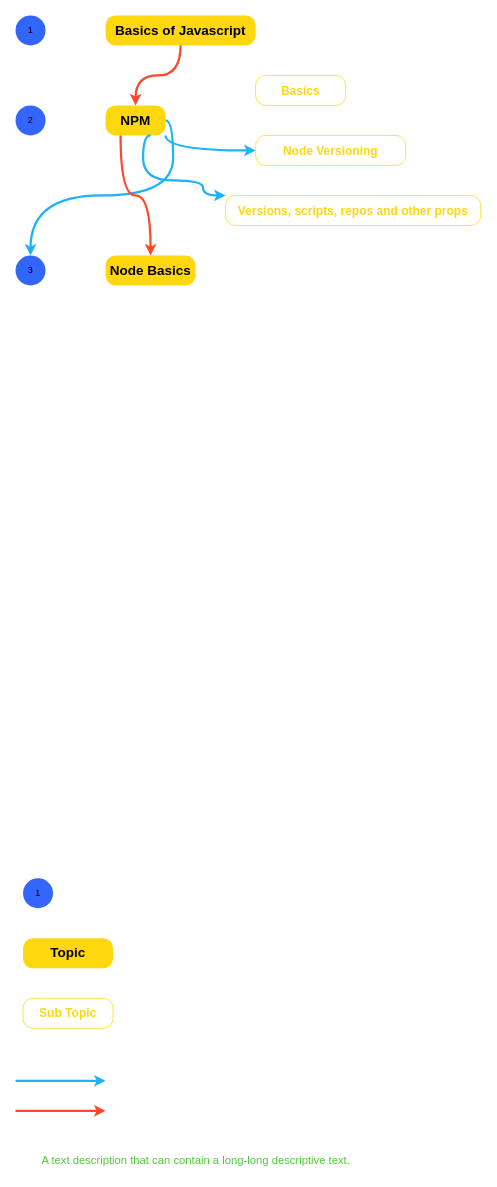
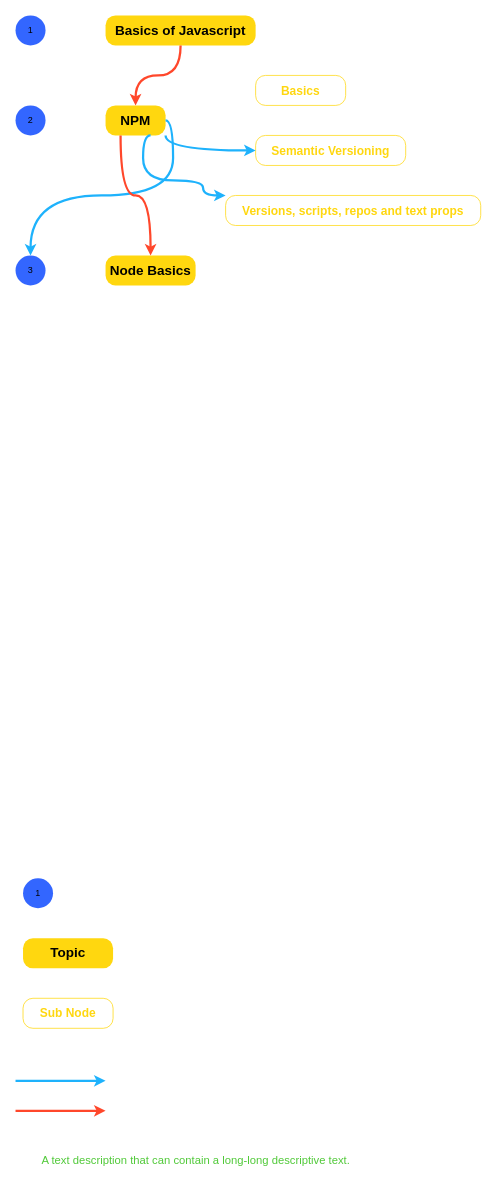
node "Node Versioning": label "Node Versioning" -> "Semantic Versioning"
node "Versions, scripts, repos and other props": label "Versions, scripts, repos and other props" -> "Versions, scripts, repos and text props"
node "Sub Topic": label "Sub Topic" -> "Sub Node"
